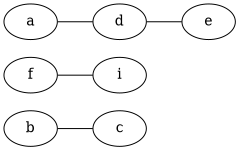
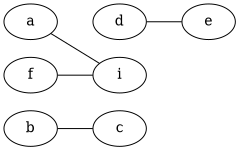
edge "a" -- "d": now "a" -- "i"
